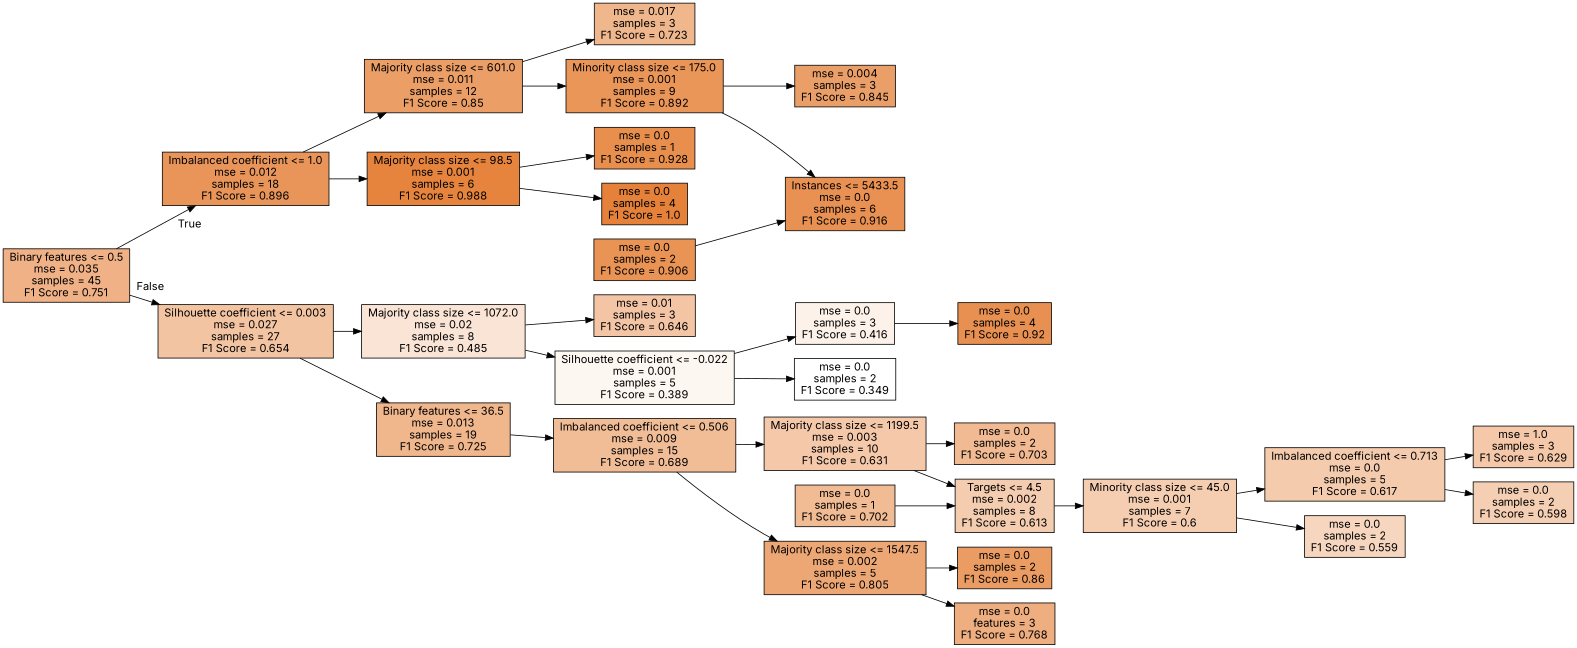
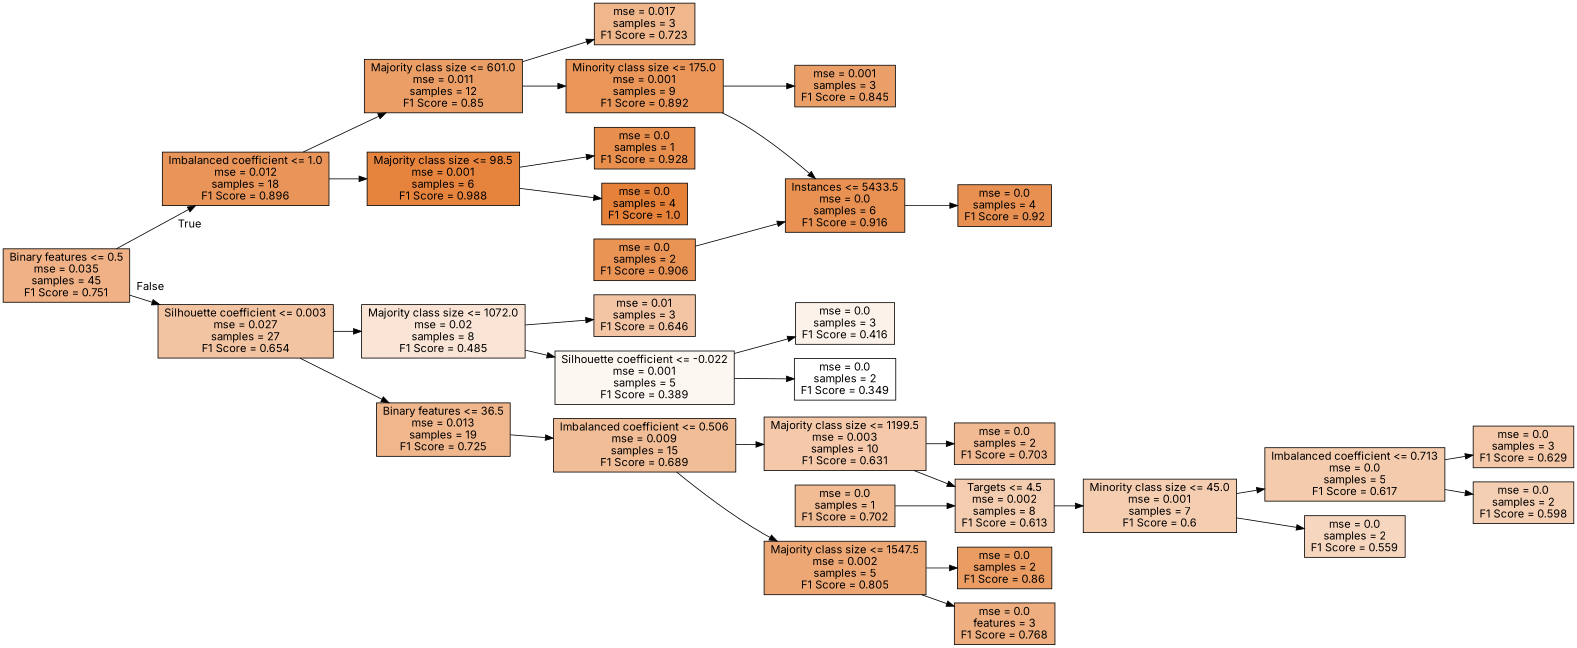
node "mse = 0.004 samples = 3 F1 Score = 0.845": label "mse = 0.004 samples = 3 F1 Score = 0.845" -> "mse = 0.001 samples = 3 F1 Score = 0.845"
edge "mse = 0.0 samples = 3 F1 Score = 0.416" -> "mse = 0.0 samples = 4 F1 Score = 0.92": now "Instances <= 5433.5 mse = 0.0 samples = 6 F1 Score = 0.916" -> "mse = 0.0 samples = 4 F1 Score = 0.92"
node "mse = 1.0 samples = 3 F1 Score = 0.629": label "mse = 1.0 samples = 3 F1 Score = 0.629" -> "mse = 0.0 samples = 3 F1 Score = 0.629"
